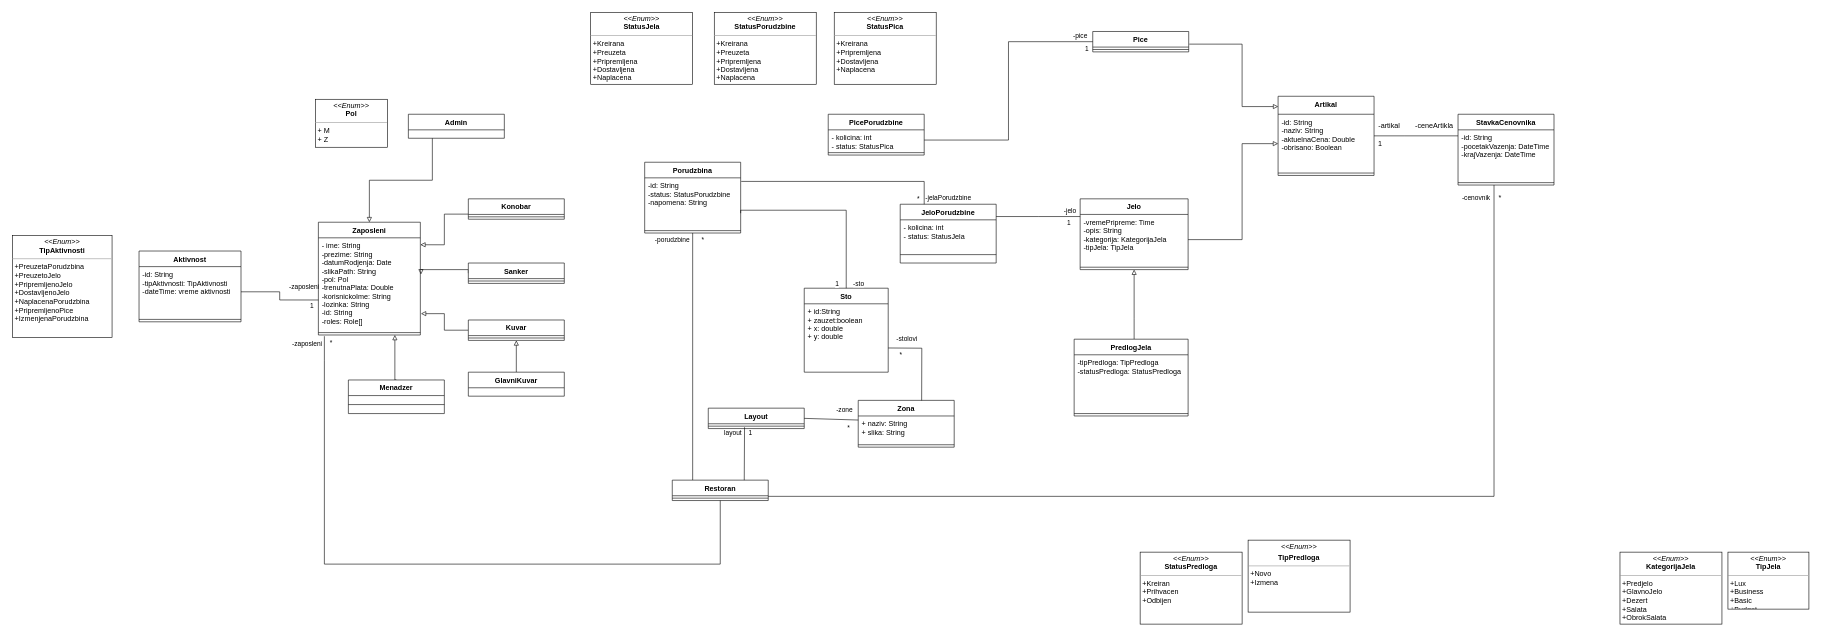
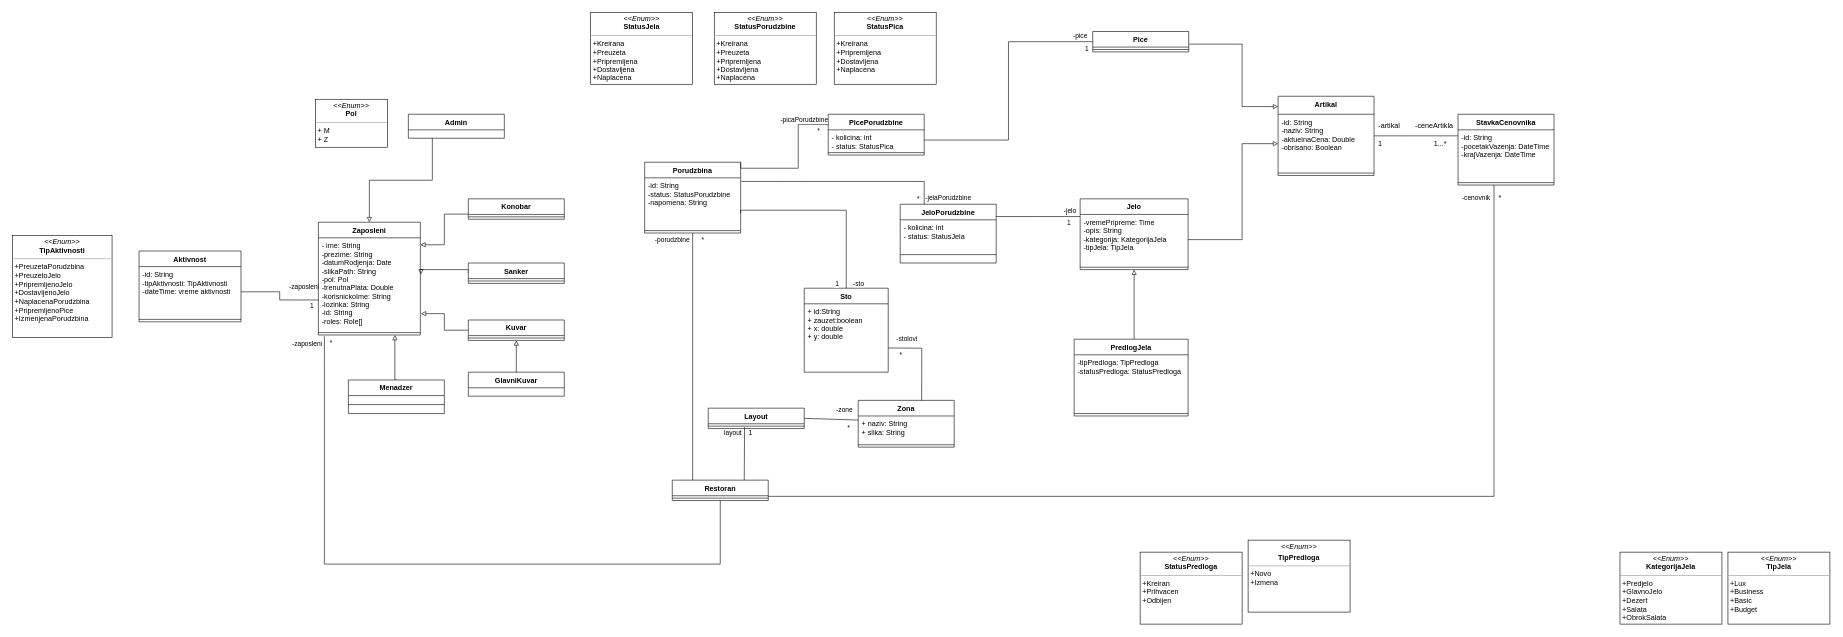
node "1...*": added
edge "PicePorudzbine" -- "Porudzbina": added, labels "*", "-picaPorudzbine"
node "<<Enum>> TipJela +Lux +Business +Basic +Budget": size 81x57 -> 102x72
